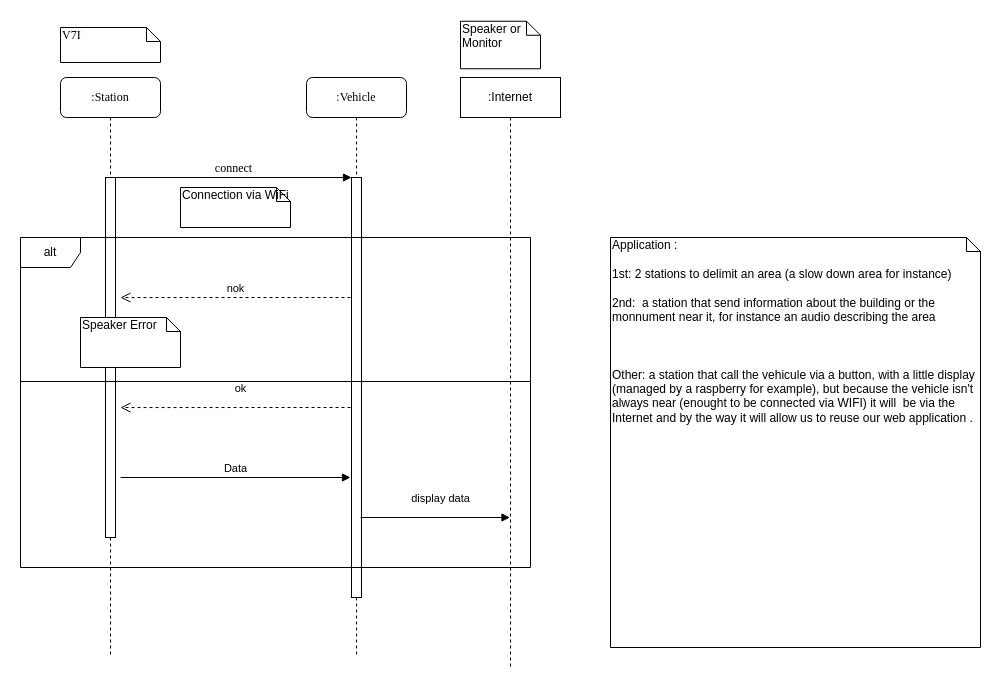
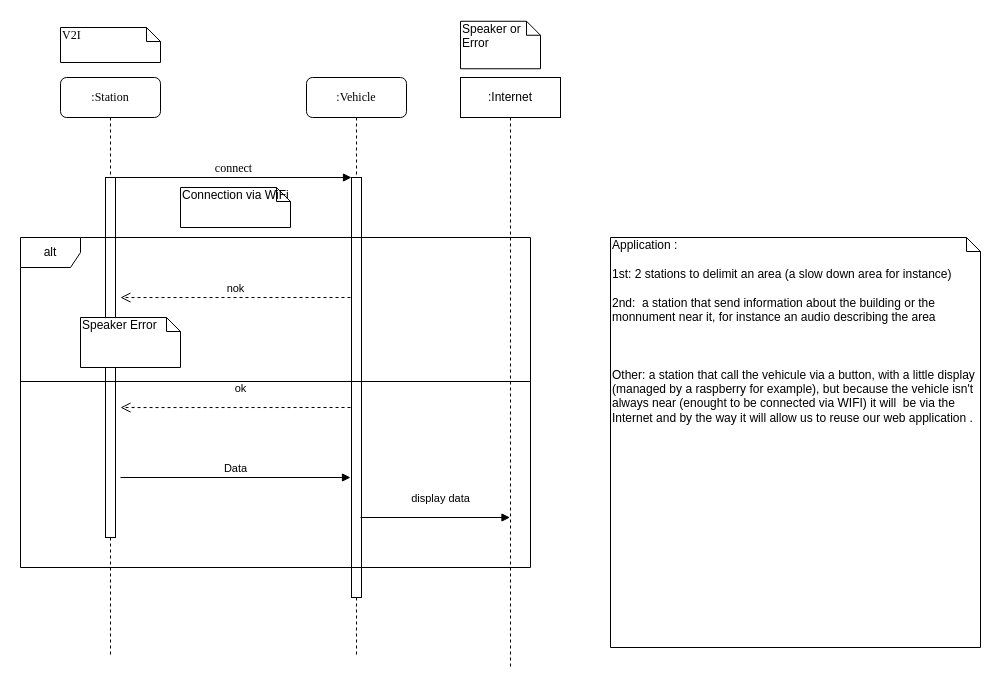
node "V7I": label "V7I" -> "V2I"
node "Speaker or Monitor": label "Speaker or Monitor" -> "Speaker or Error"
